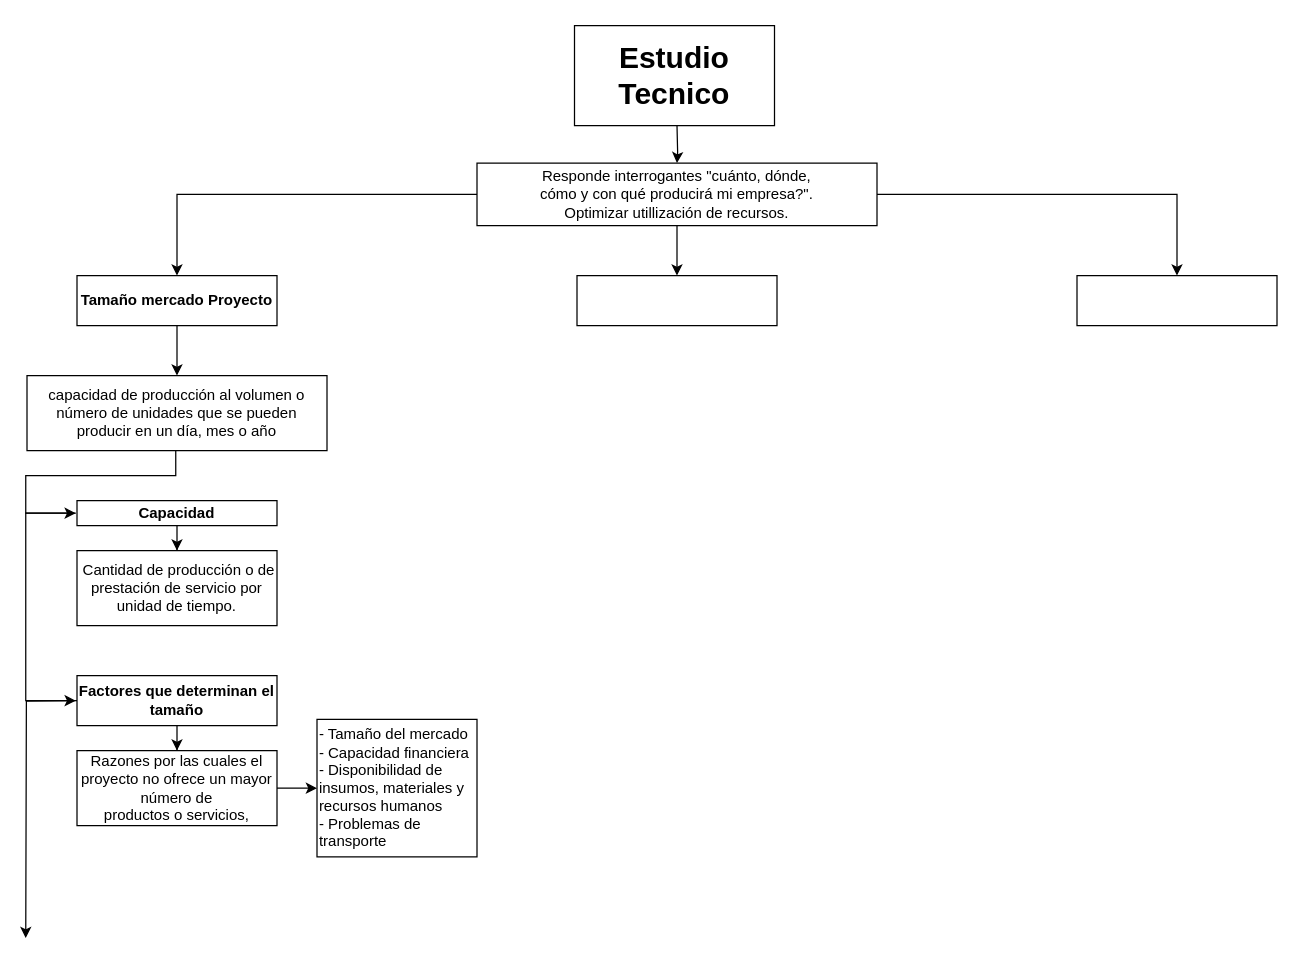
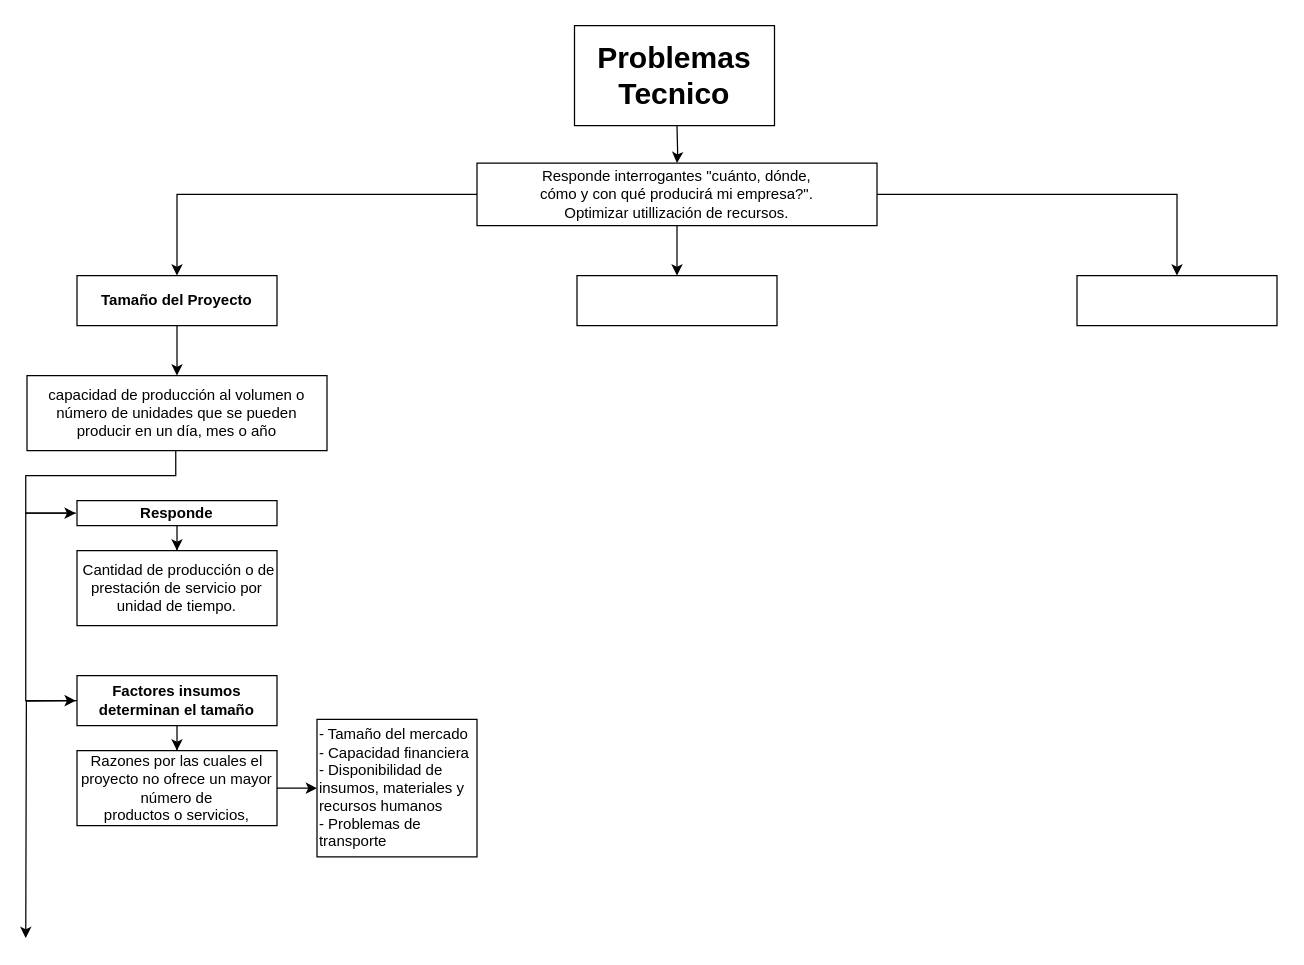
node "Estudio Tecnico": label "Estudio Tecnico" -> "Problemas Tecnico"
node "Tamaño mercado Proyecto": label "Tamaño mercado Proyecto" -> "Tamaño del Proyecto"
node "Capacidad": label "Capacidad" -> "Responde"
node "Factores que determinan el tamaño": label "Factores que determinan el tamaño" -> "Factores insumos determinan el tamaño"
